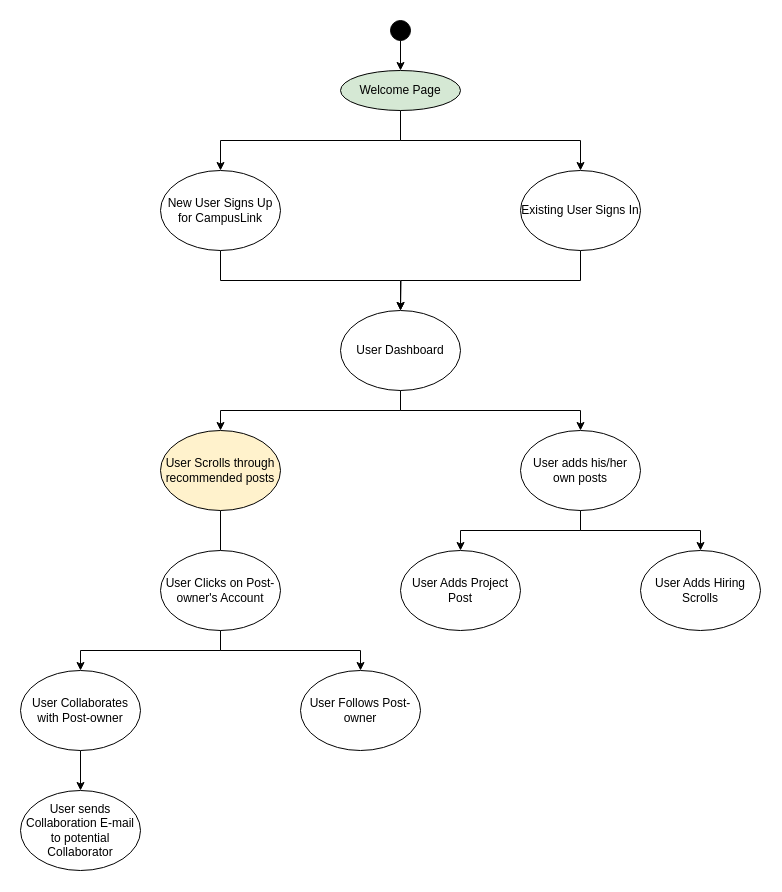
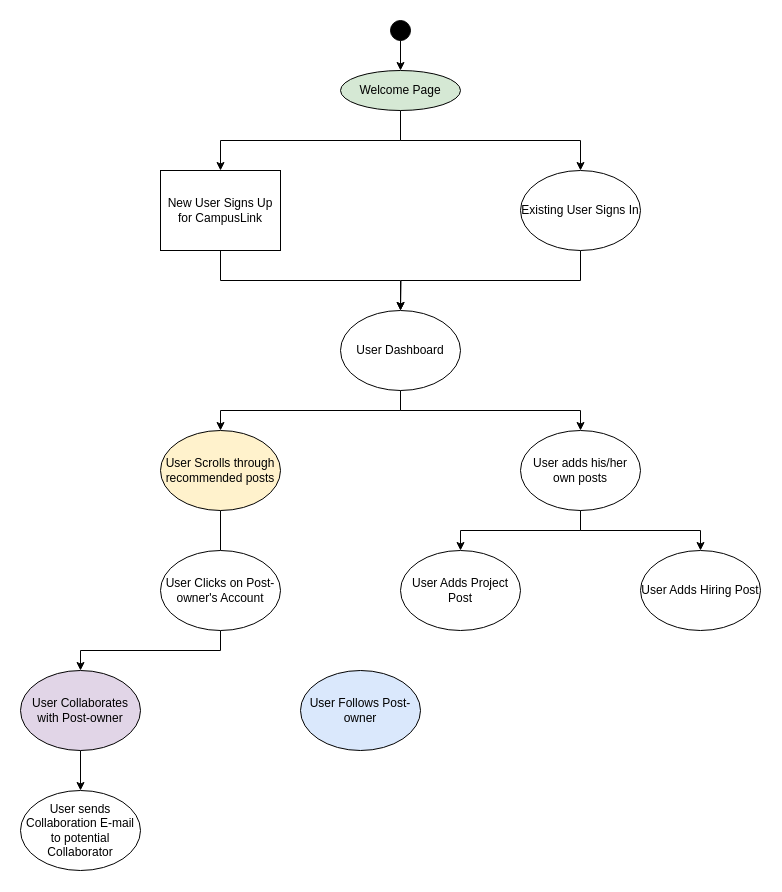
node "New User Signs Up for CampusLink": shape ellipse -> rectangle
node "User Adds Hiring Scrolls": label "User Adds Hiring Scrolls" -> "User Adds Hiring Post"
edge "User Clicks on Post-owner's Account" -> "User Follows Post-owner": removed
node "User Collaborates with Post-owner": fillcolor #ffffff -> #e1d5e7
node "User Follows Post-owner": fillcolor #ffffff -> #dae8fc
